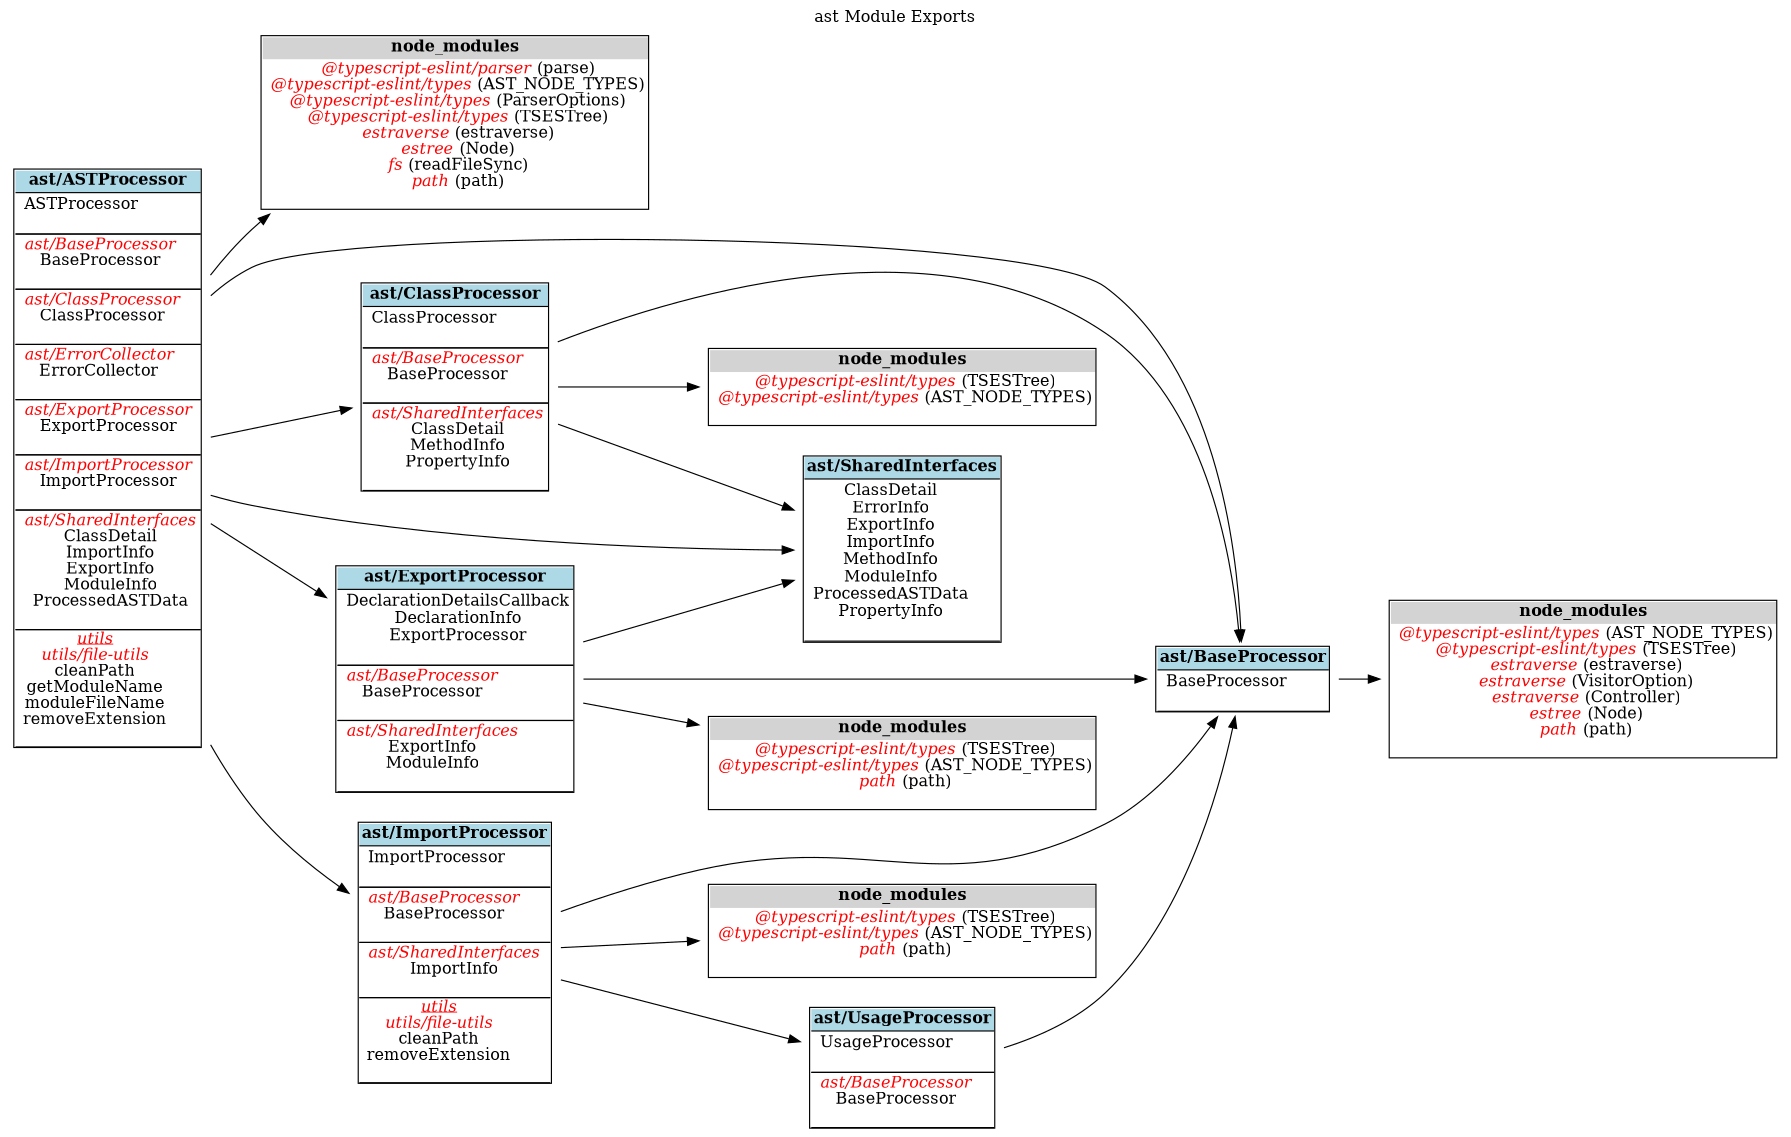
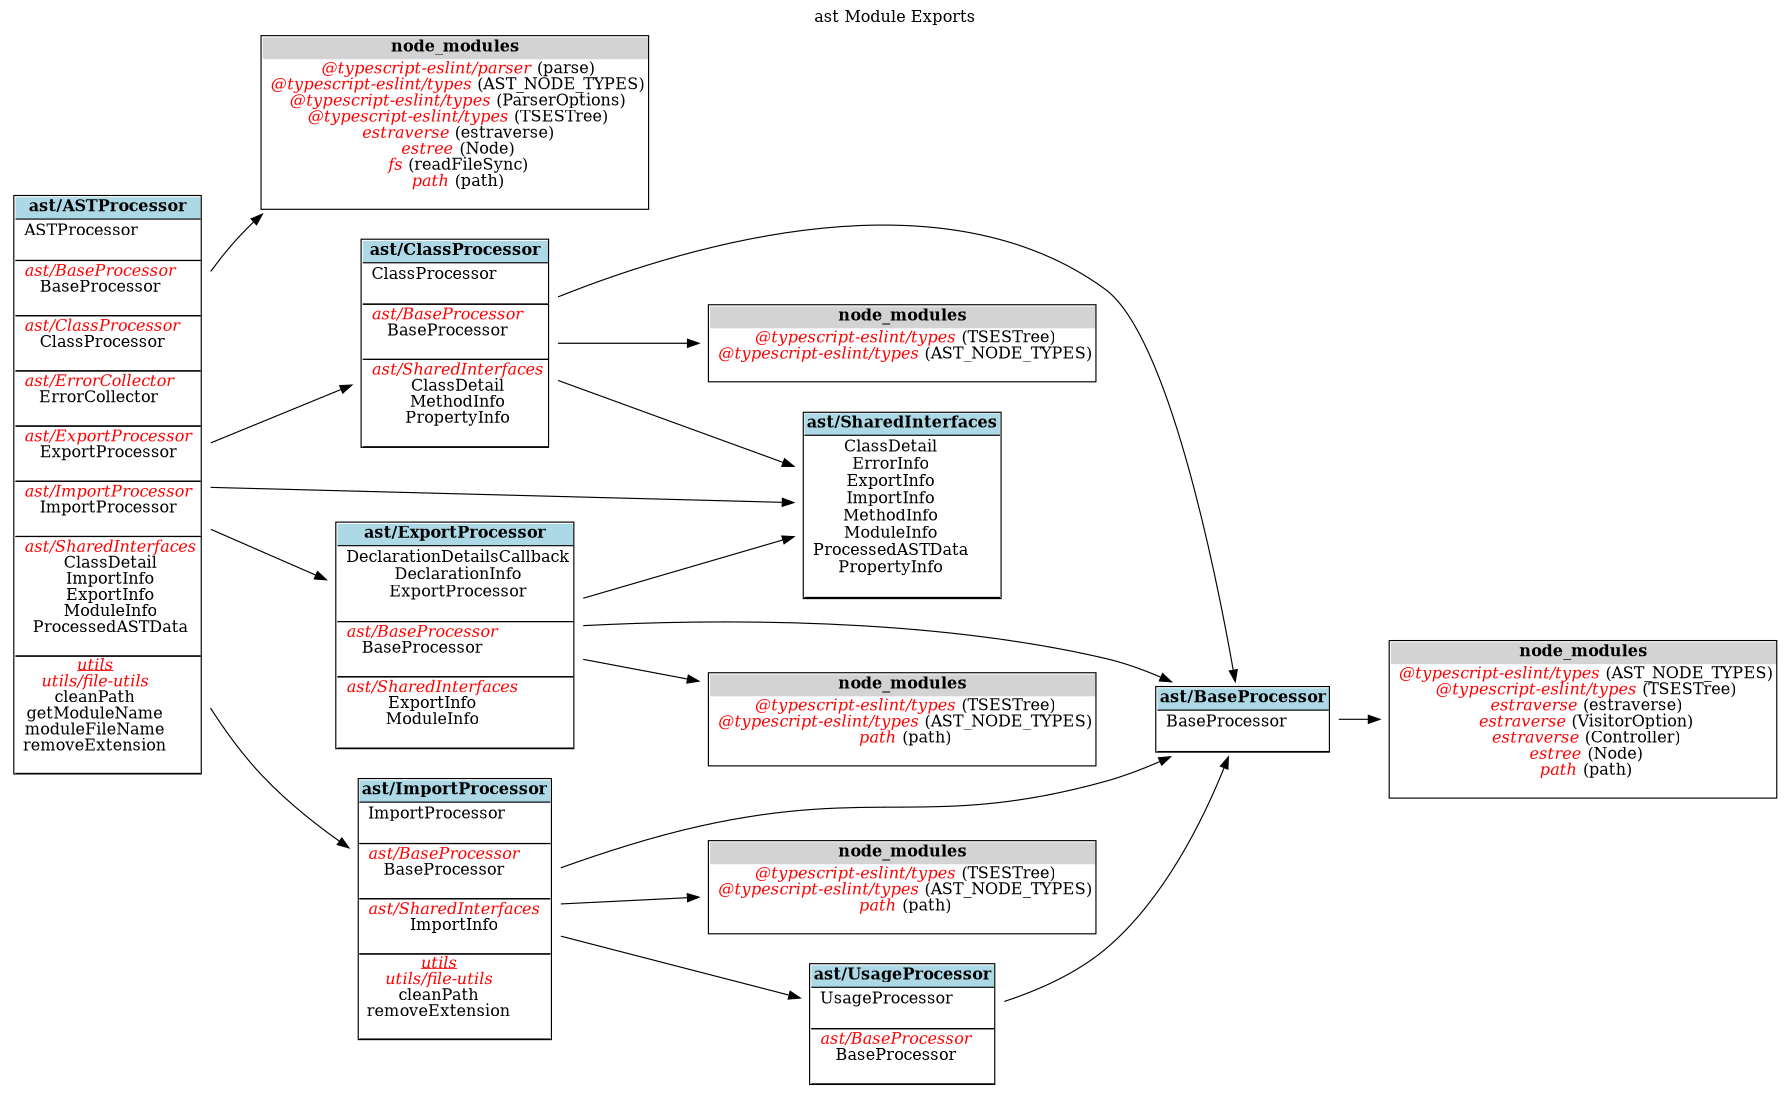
edge "ast/ASTProcessor" -> "ast/BaseProcessor": removed
